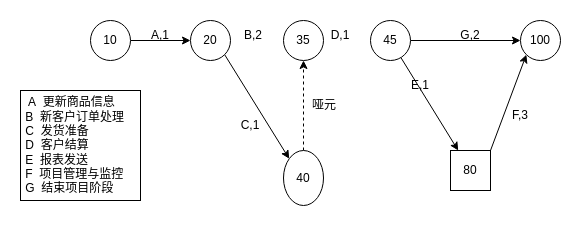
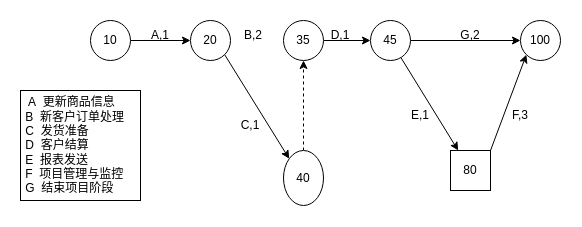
edge "35" -> "45": added
node "E,1": moved (421, 86) -> (421, 116)
node "哑元": removed
